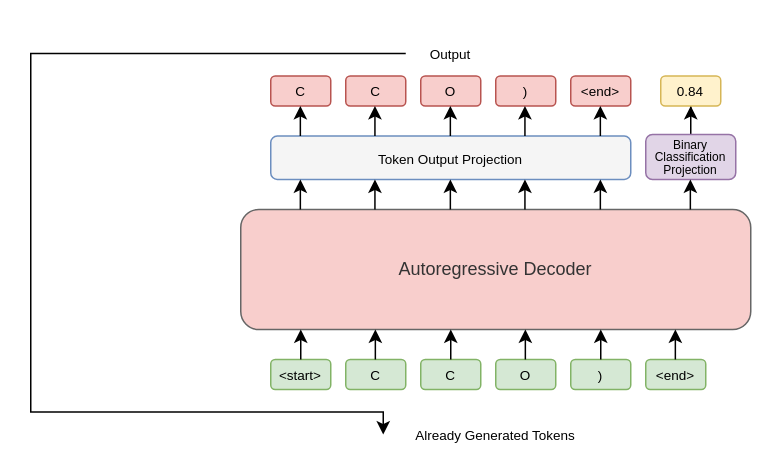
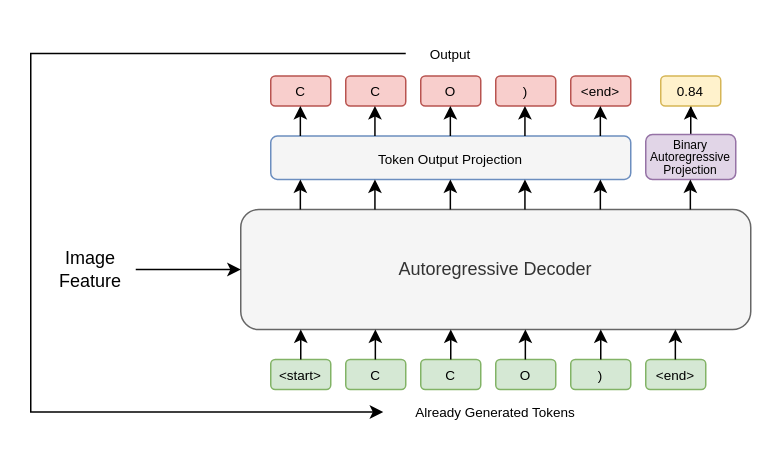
node "Binary Classification Projection": label "Binary Classification Projection" -> "Binary Autoregressive Projection"
node "Image Feature": added
edge "Image Feature" -> "Autoregressive Decoder": added
node "Autoregressive Decoder": fillcolor #f8cecc -> #f5f5f5
node "Already Generated Tokens": moved (496, 434) -> (496, 412)
